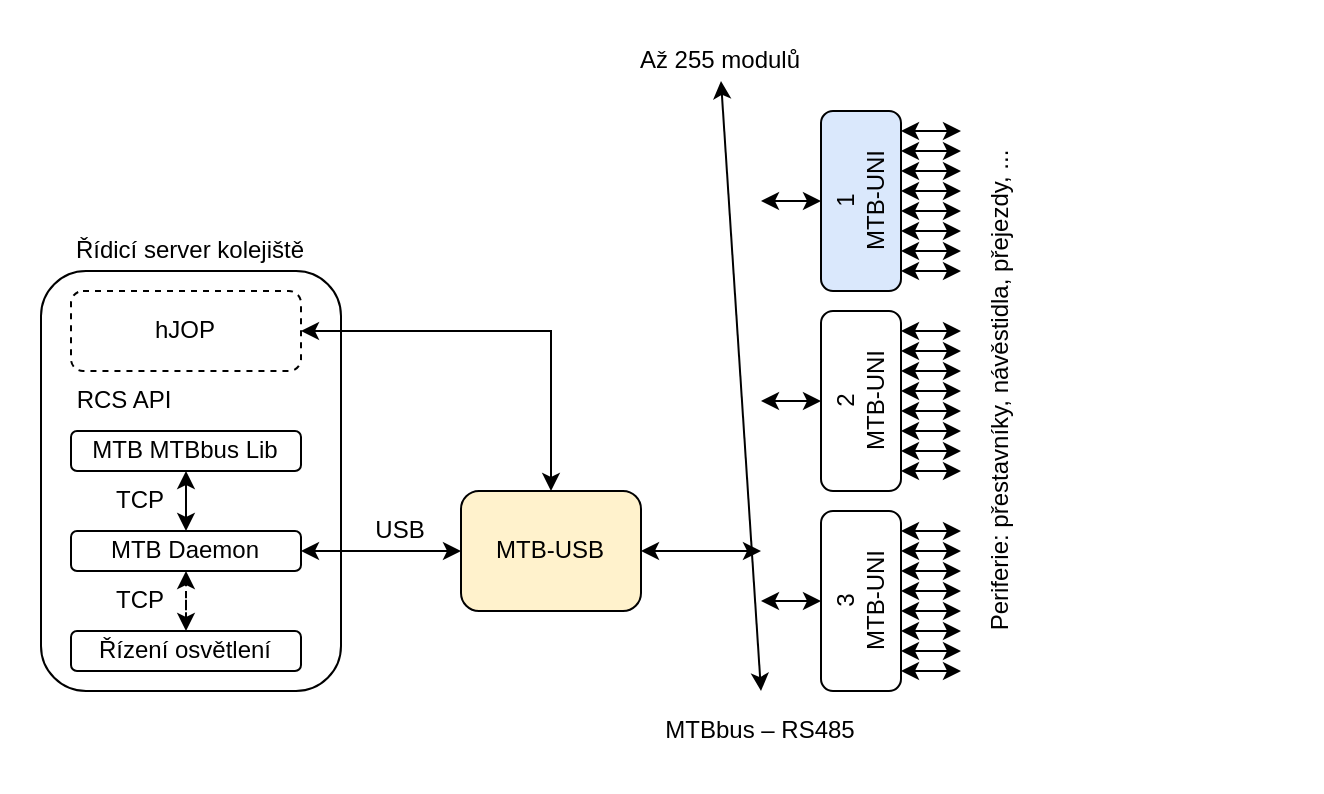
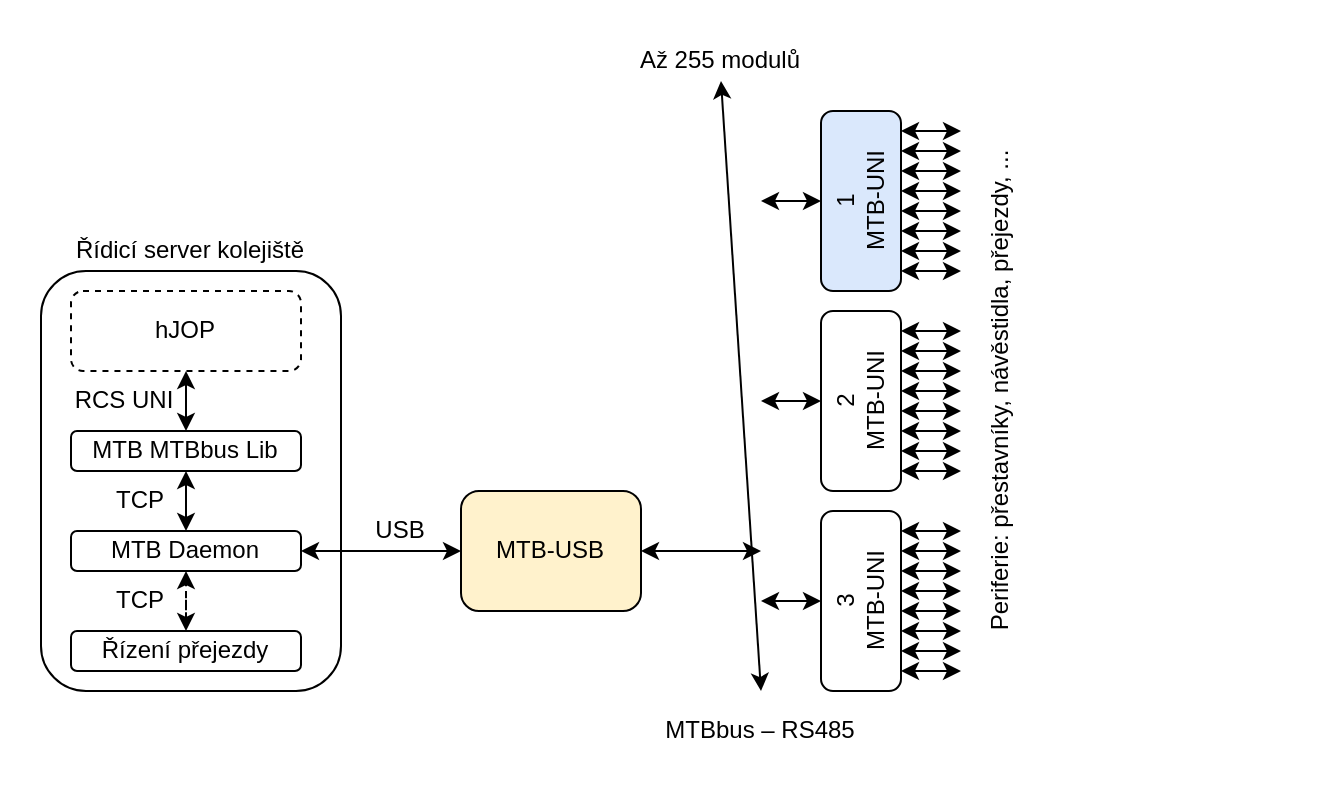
edge "hJOP" -- "MTB-USB": now "hJOP" -- "MTB MTBbus Lib"
node "RCS API": label "RCS API" -> "RCS UNI"
node "Řízení osvětlení": label "Řízení osvětlení" -> "Řízení přejezdy"
